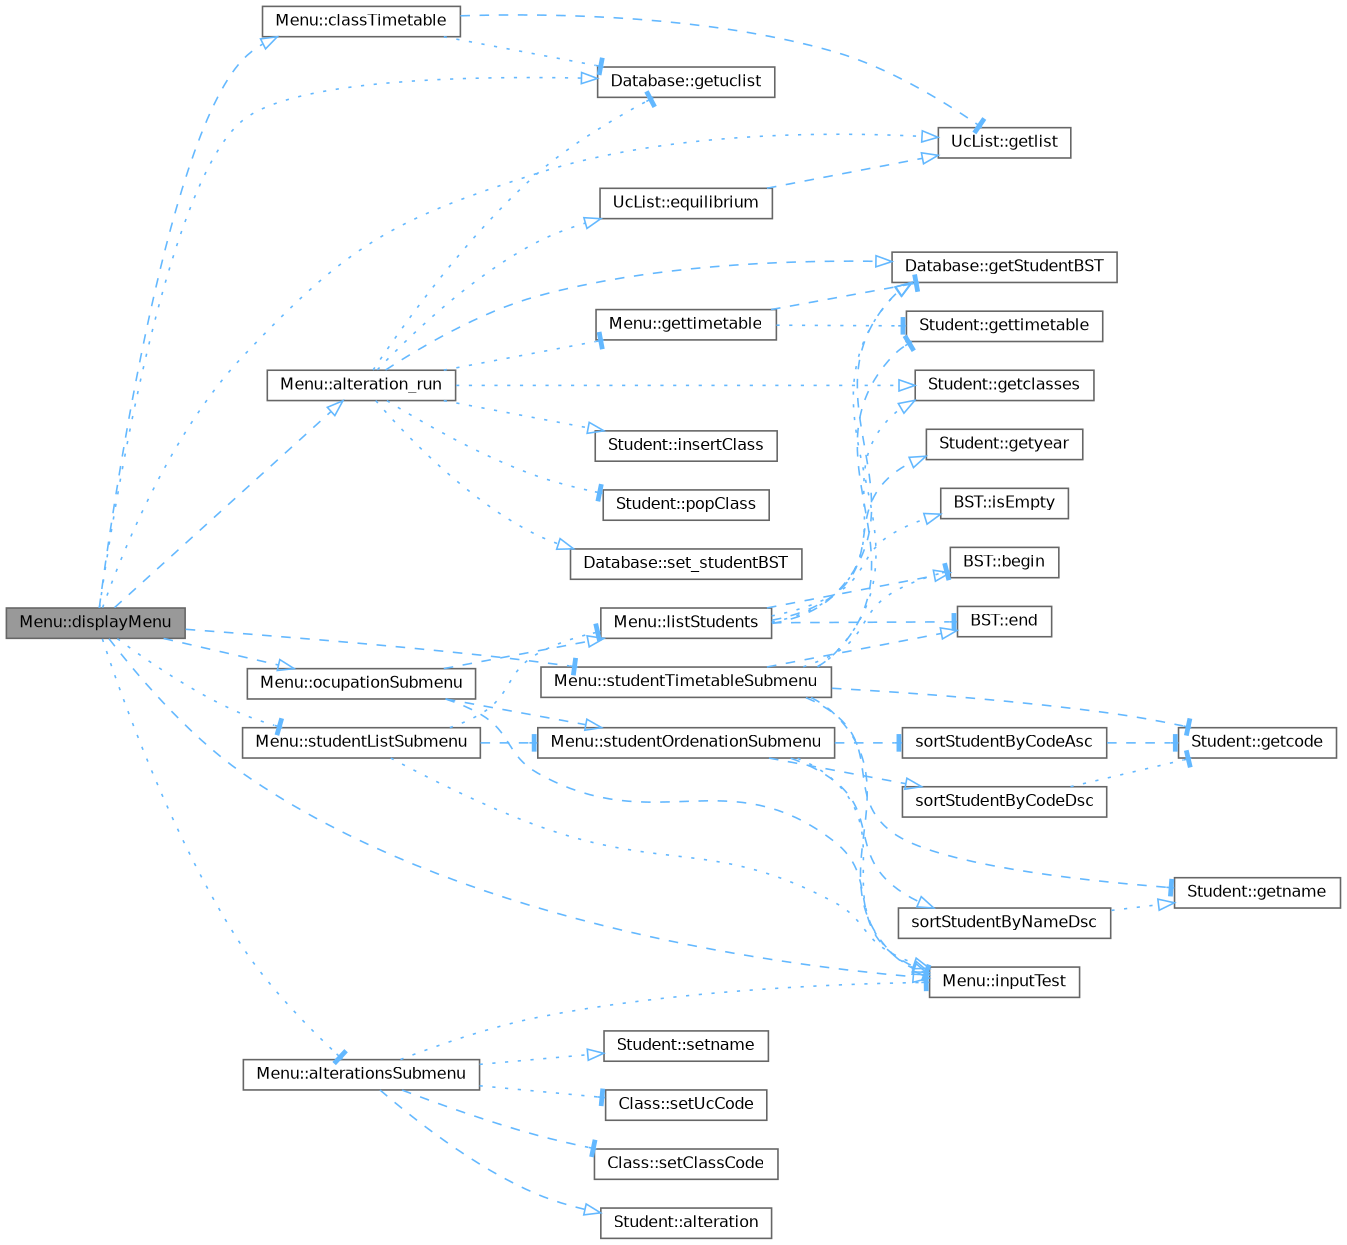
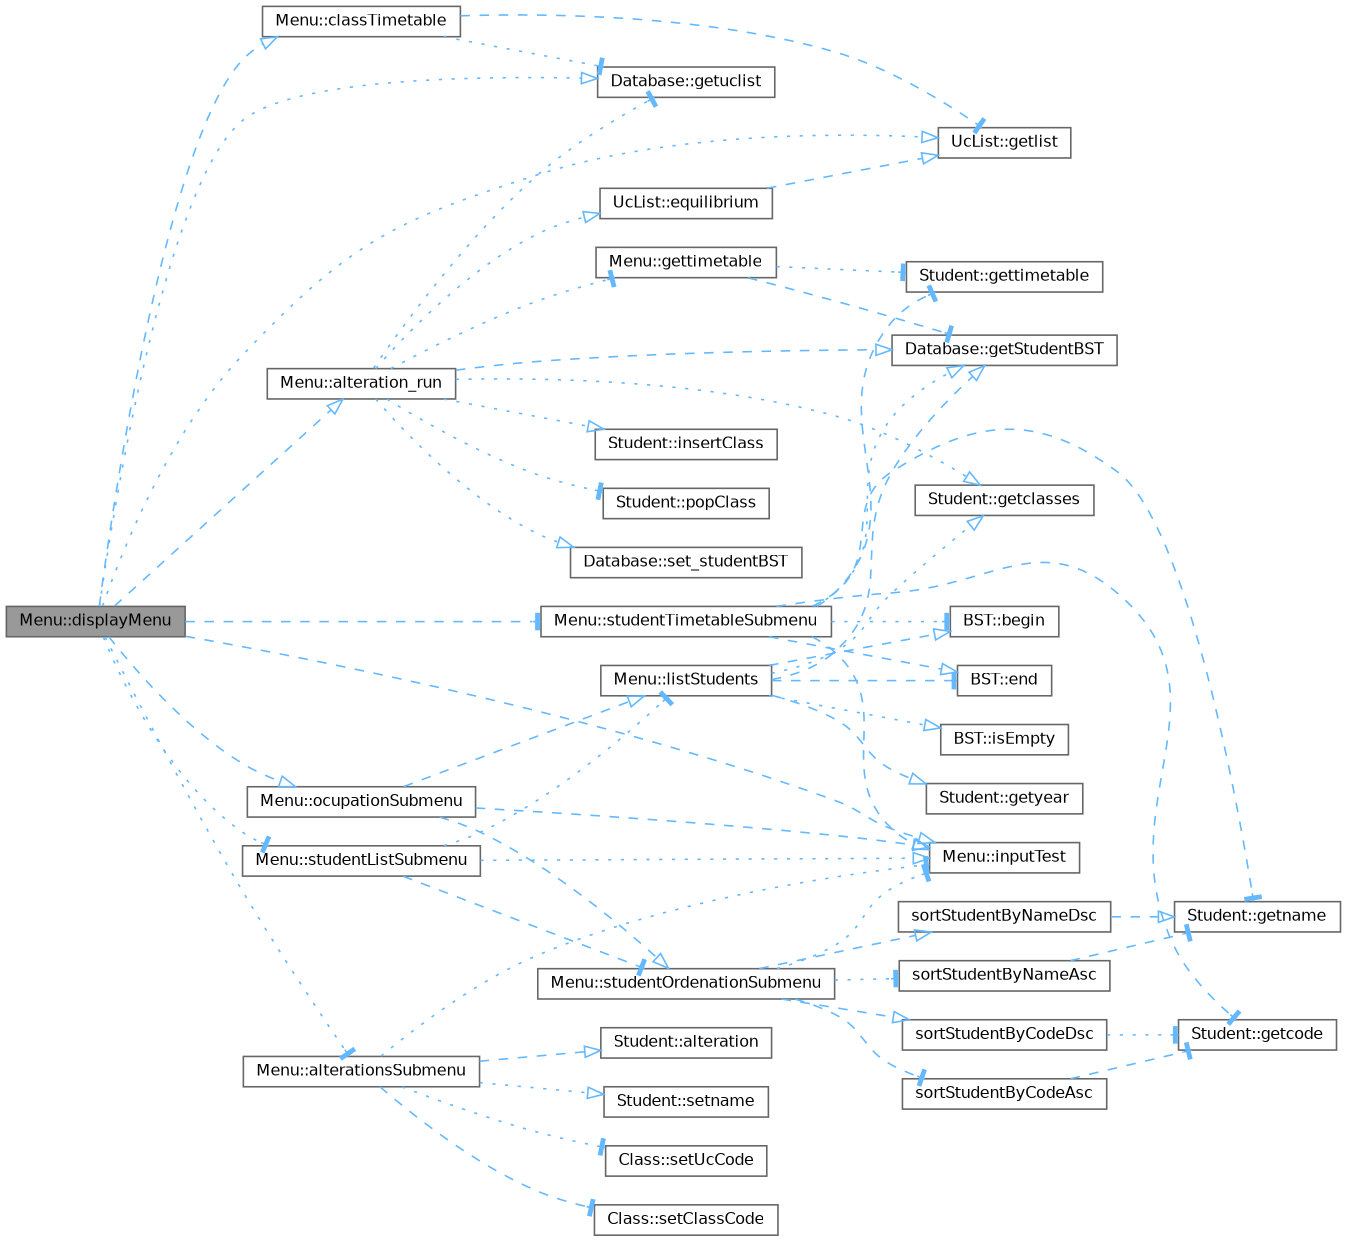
edge "sortStudentByNameDsc" -> "Student::getname": style dotted -> dashed
node "sortStudentByNameAsc": added
